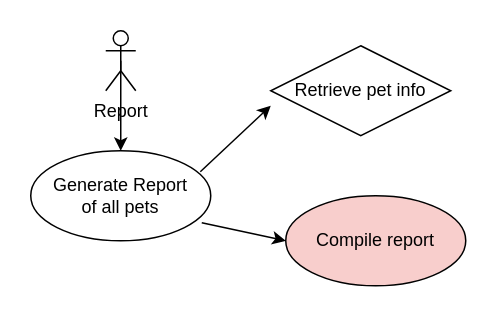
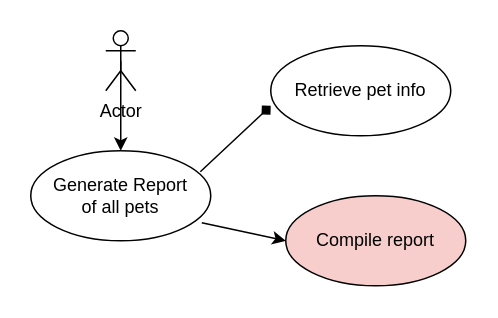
node "Retrieve pet info": shape diamond -> ellipse
node "Report": label "Report" -> "Actor"
edge "Generate Report of all pets" -> "Retrieve pet info": arrowhead classic -> diamond
